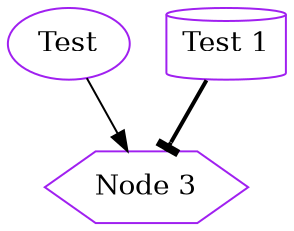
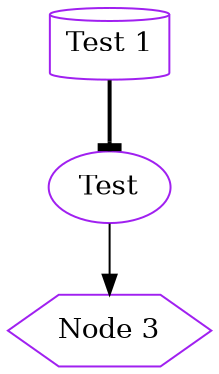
edge "Test 1" -> "Node 3": now "Test 1" -> "Test"
